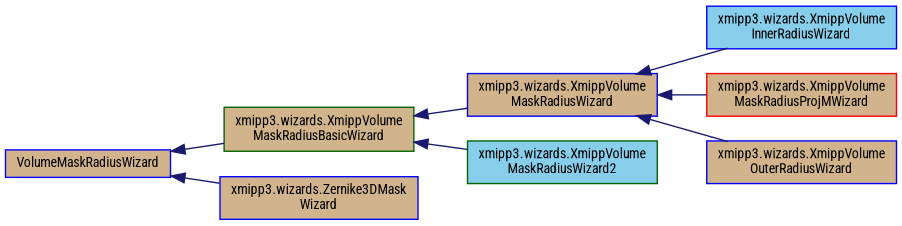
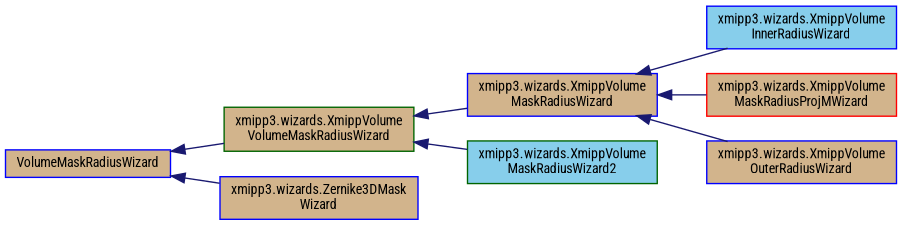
node "xmipp3.wizards.XmippVolume MaskRadiusBasicWizard": label "xmipp3.wizards.XmippVolume MaskRadiusBasicWizard" -> "xmipp3.wizards.XmippVolume VolumeMaskRadiusWizard"
